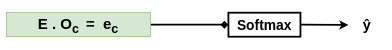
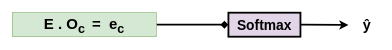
node "E . Oc = ec": moved (78, 25) -> (84, 25)
node "Softmax": fillcolor #ffffff -> #e1d5e7
